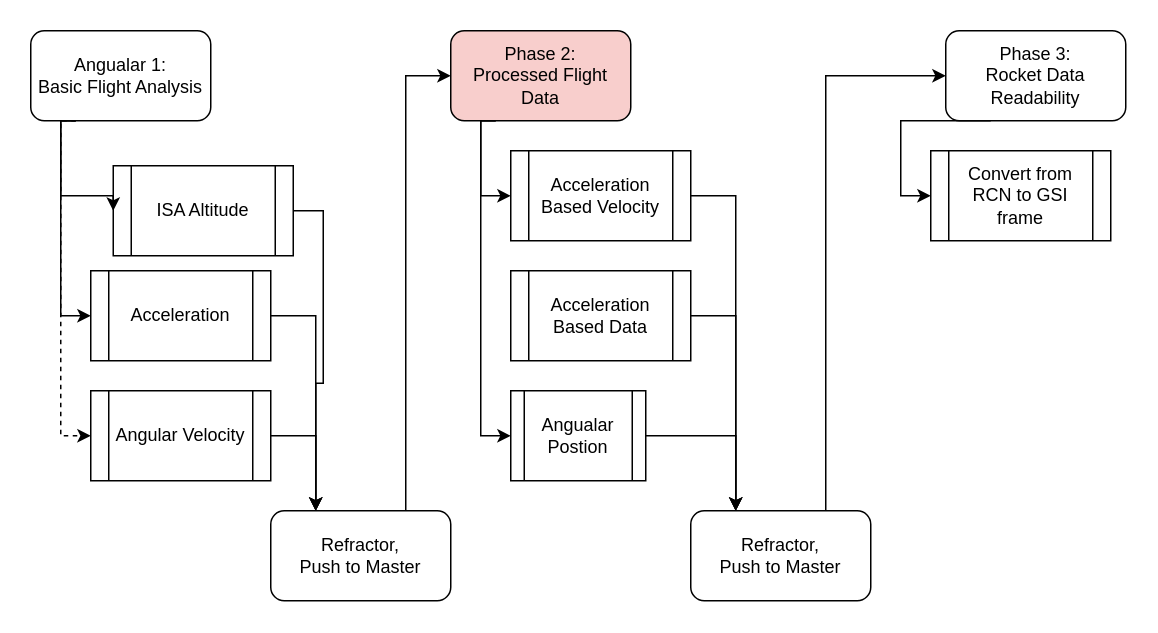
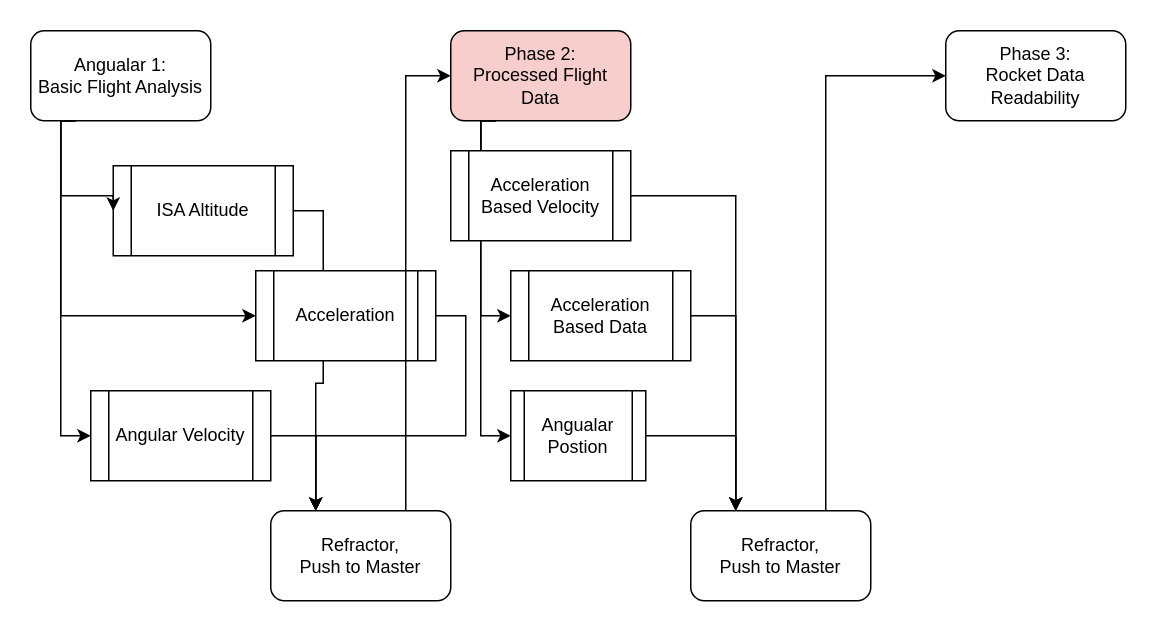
edge "Phase 3: Rocket Data Readability" -> "Convert from RCN to GSI frame": removed
node "Acceleration Based Velocity": moved (601, 196) -> (541, 196)
node "Convert from RCN to GSI frame": removed
node "Acceleration": moved (181, 316) -> (346, 316)
edge "Phase 2: Processed Flight Data" -> "Acceleration Based Data": added
edge "Angualar 1: Basic Flight Analysis" -> "Angular Velocity": style dashed -> solid
